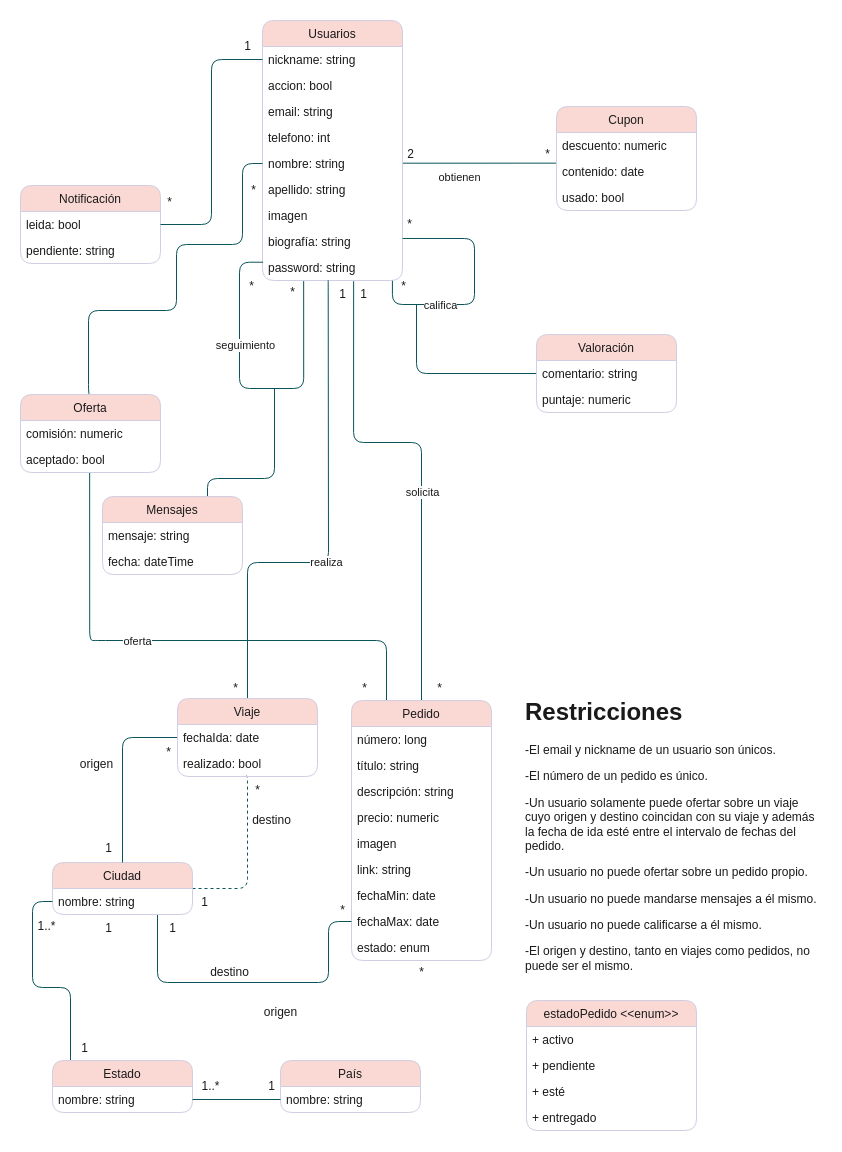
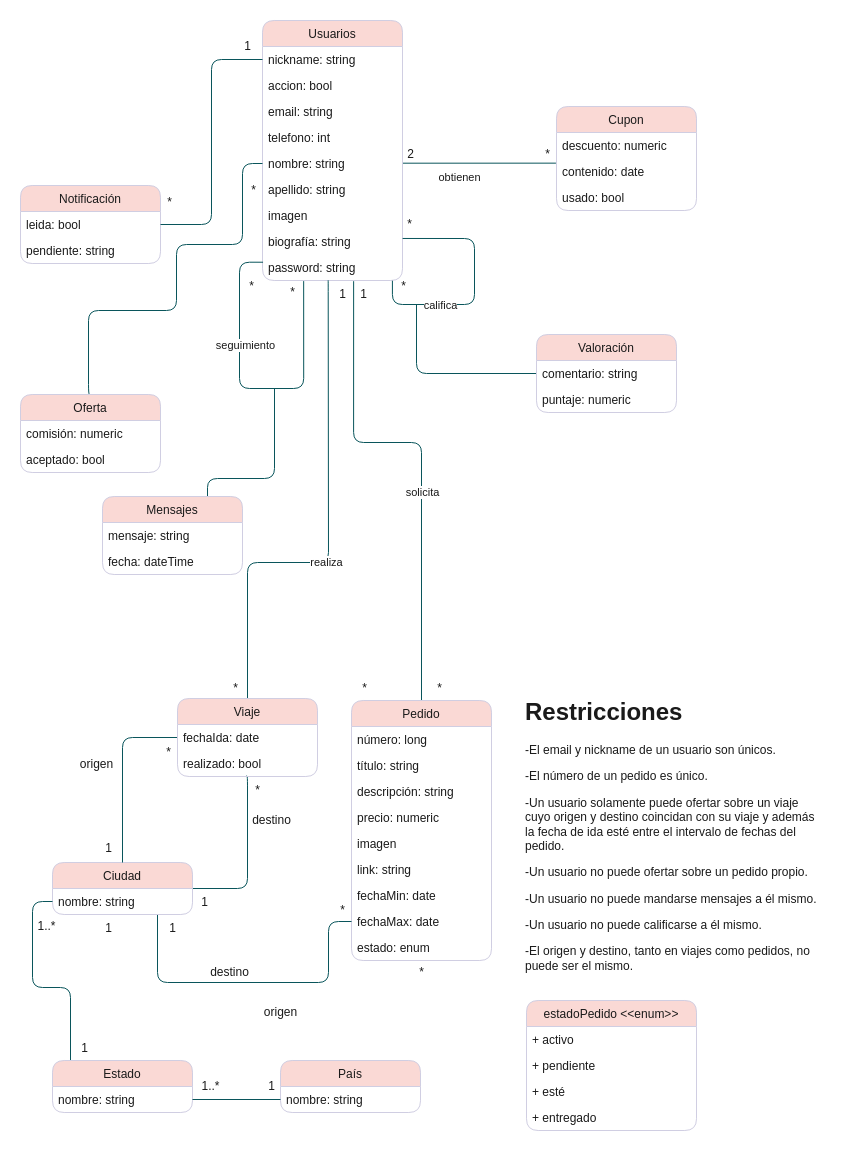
edge "aceptado: bool" -- "Pedido": removed, label "oferta"
edge "realizado: bool" -- "Ciudad": style dashed -> solid
